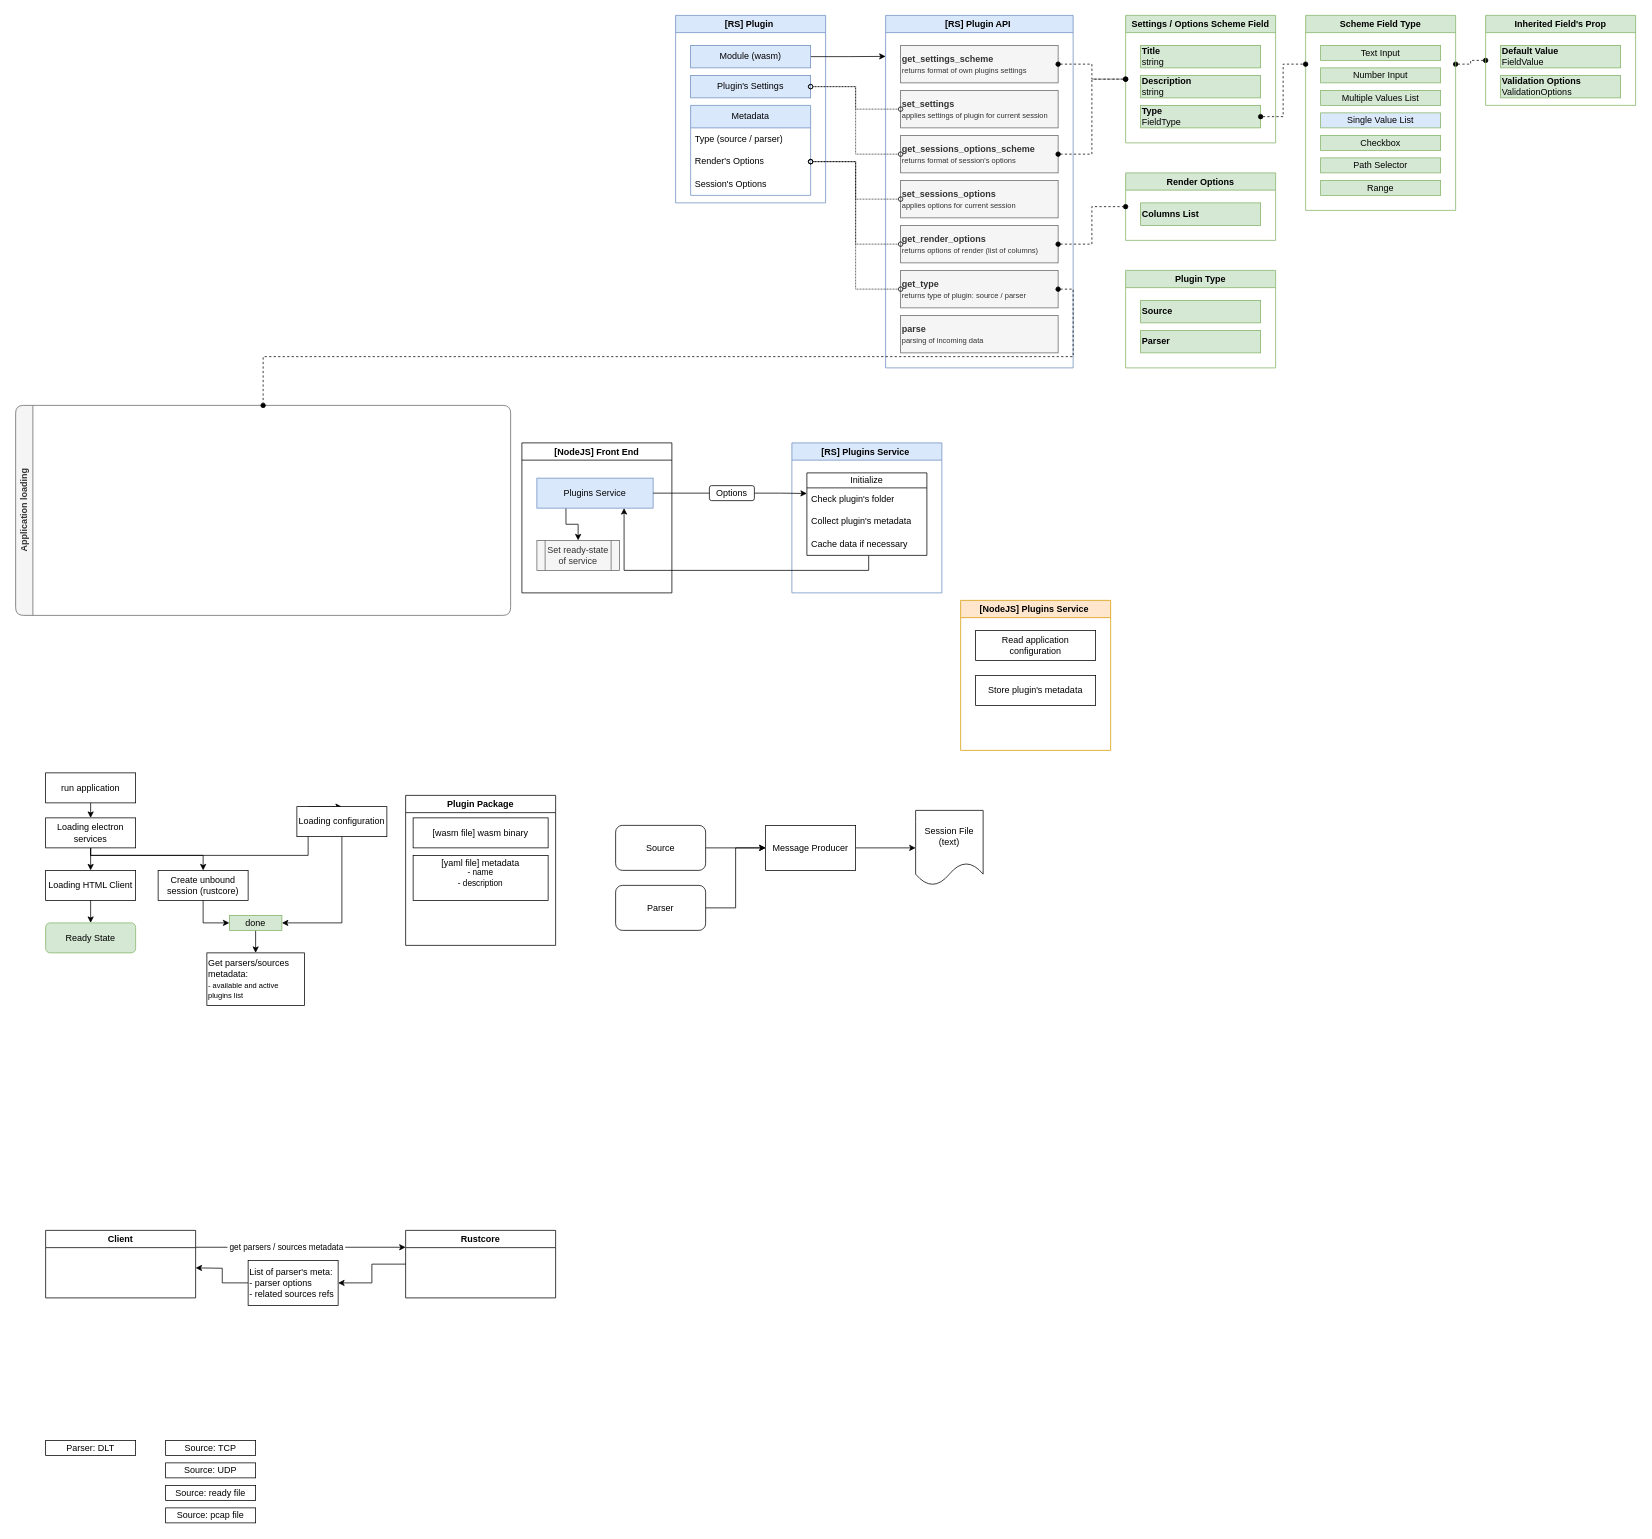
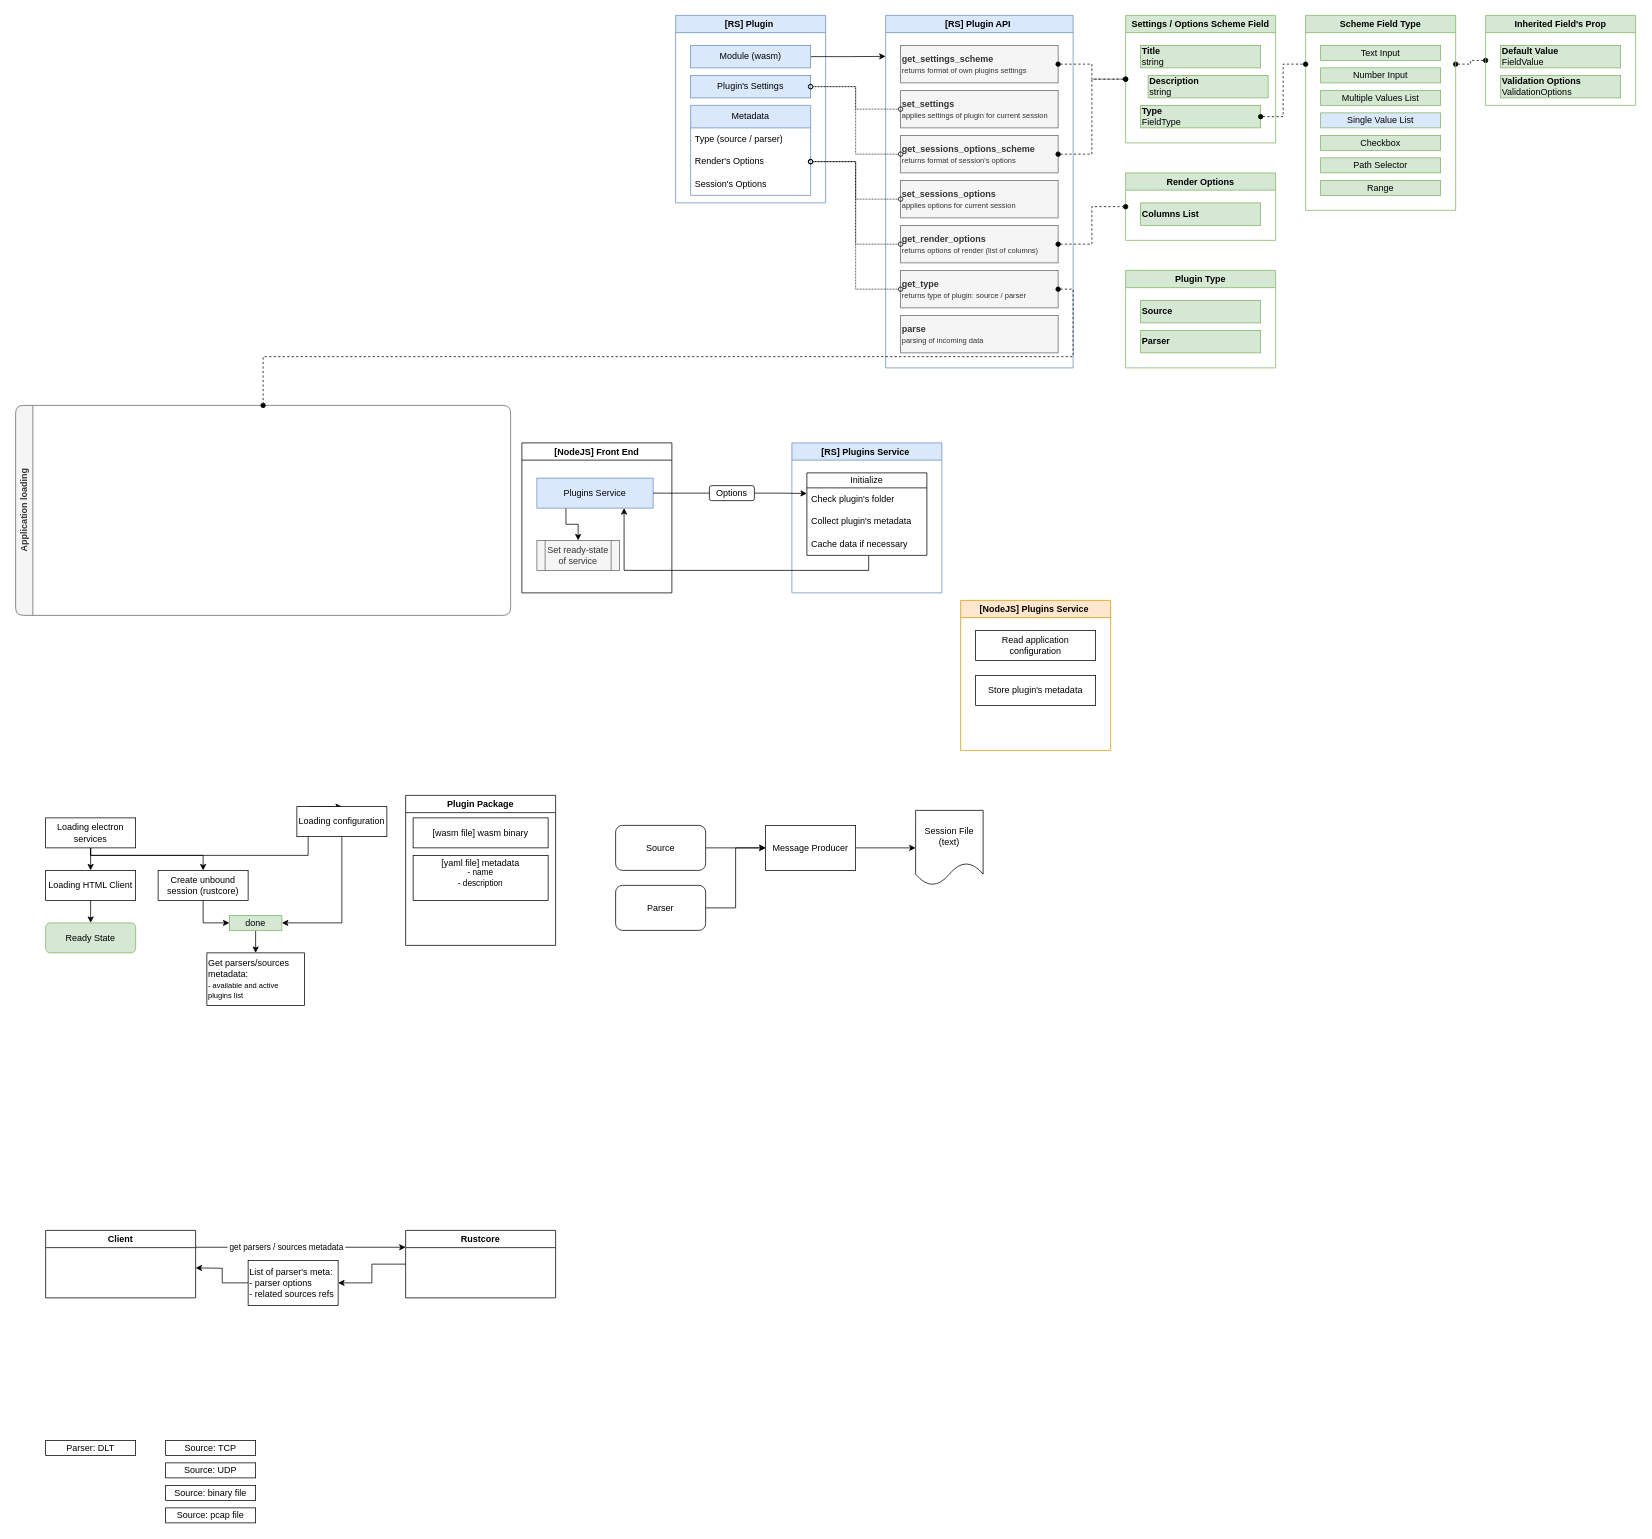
node "Description string": moved (1200, 87) -> (1208, 87)
node "run application": removed
edge "run application" -> "Loading electron services": removed
node "Source: ready file": label "Source: ready file" -> "Source: binary file"
